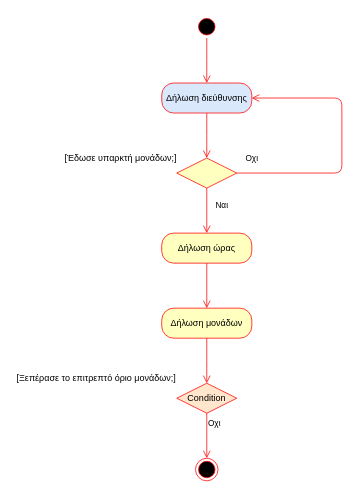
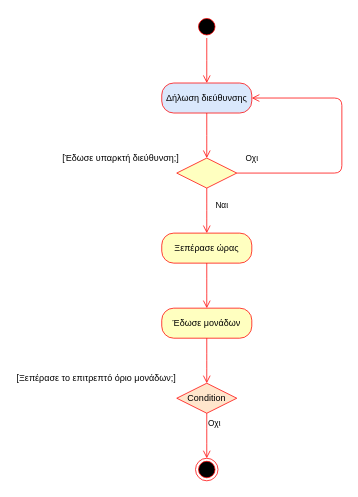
node "[Έδωσε υπαρκτή μονάδων;]": label "[Έδωσε υπαρκτή μονάδων;]" -> "[Έδωσε υπαρκτή διεύθυνση;]"
node "Δήλωση ώρας": label "Δήλωση ώρας" -> "Ξεπέρασε ώρας"
node "Δήλωση μονάδων": label "Δήλωση μονάδων" -> "Έδωσε μονάδων"
